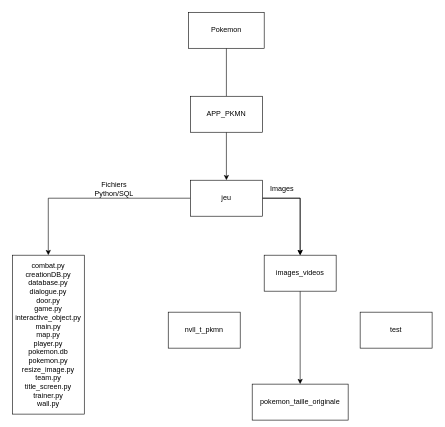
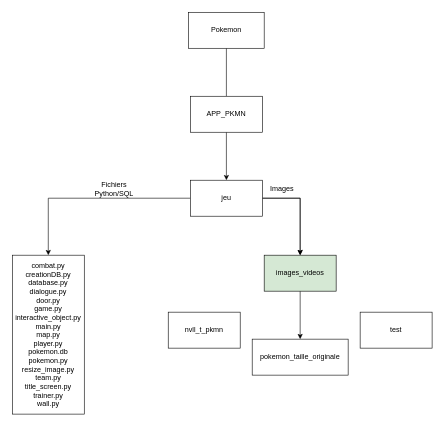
node "images_videos": fillcolor #ffffff -> #d5e8d4
node "pokemon_taille_originale": moved (300, 402) -> (300, 357)
